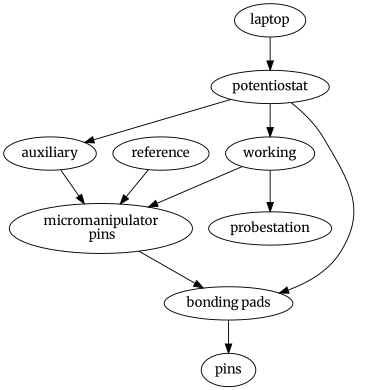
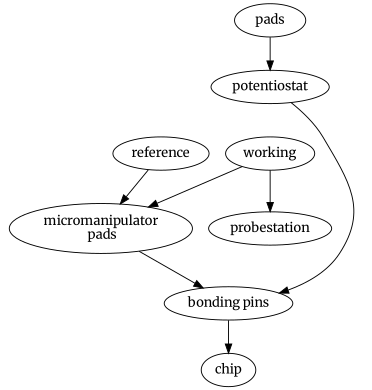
node "laptop": label "laptop" -> "pads"
edge "potentiostat" -> "working": removed
node "auxiliary": removed
node "micromanipulator pins": label "micromanipulator pins" -> "micromanipulator pads"
node "bonding pads": label "bonding pads" -> "bonding pins"
node "pins": label "pins" -> "chip"
